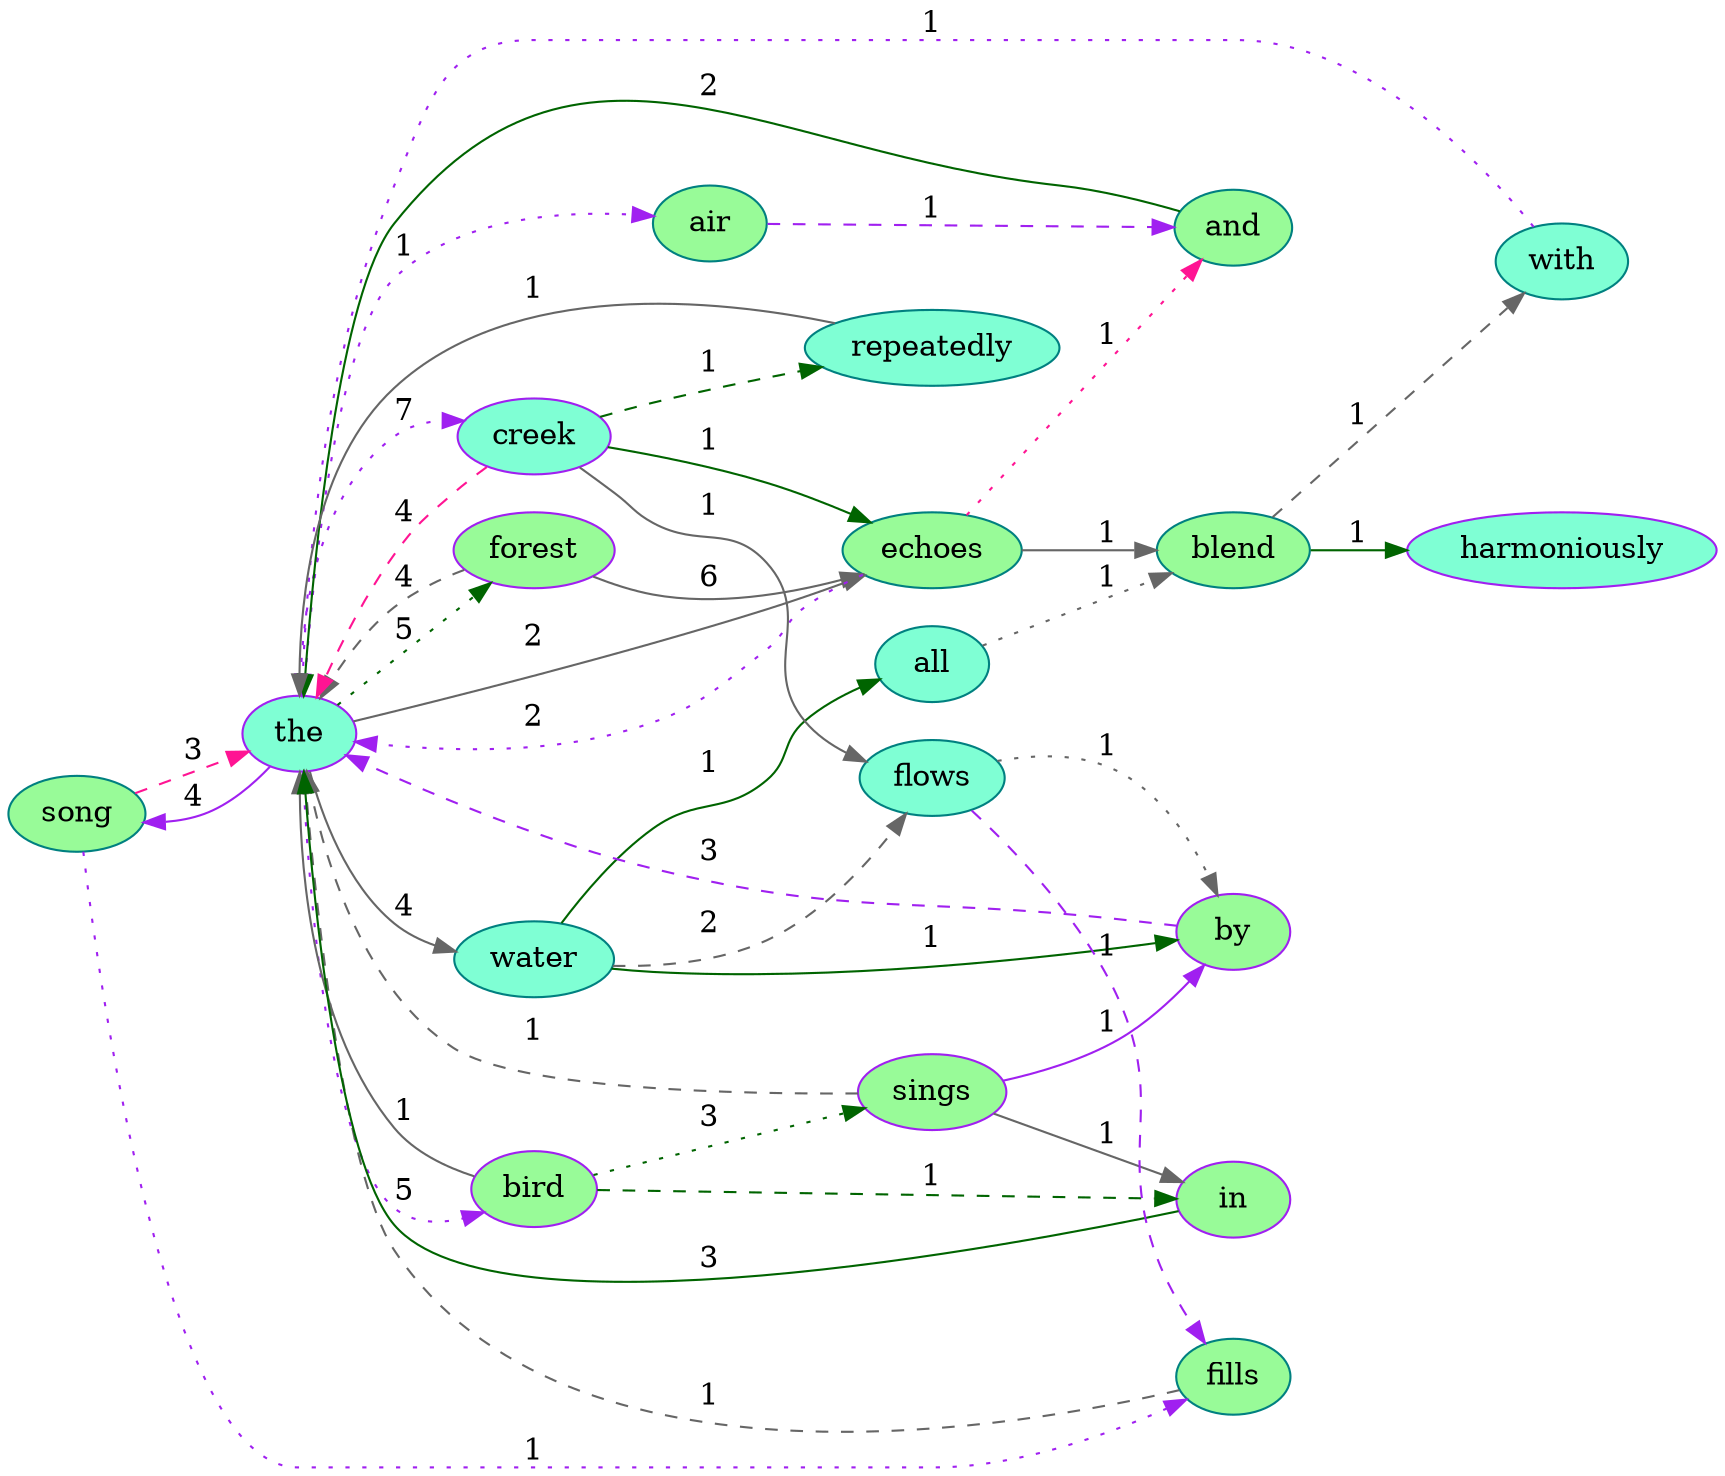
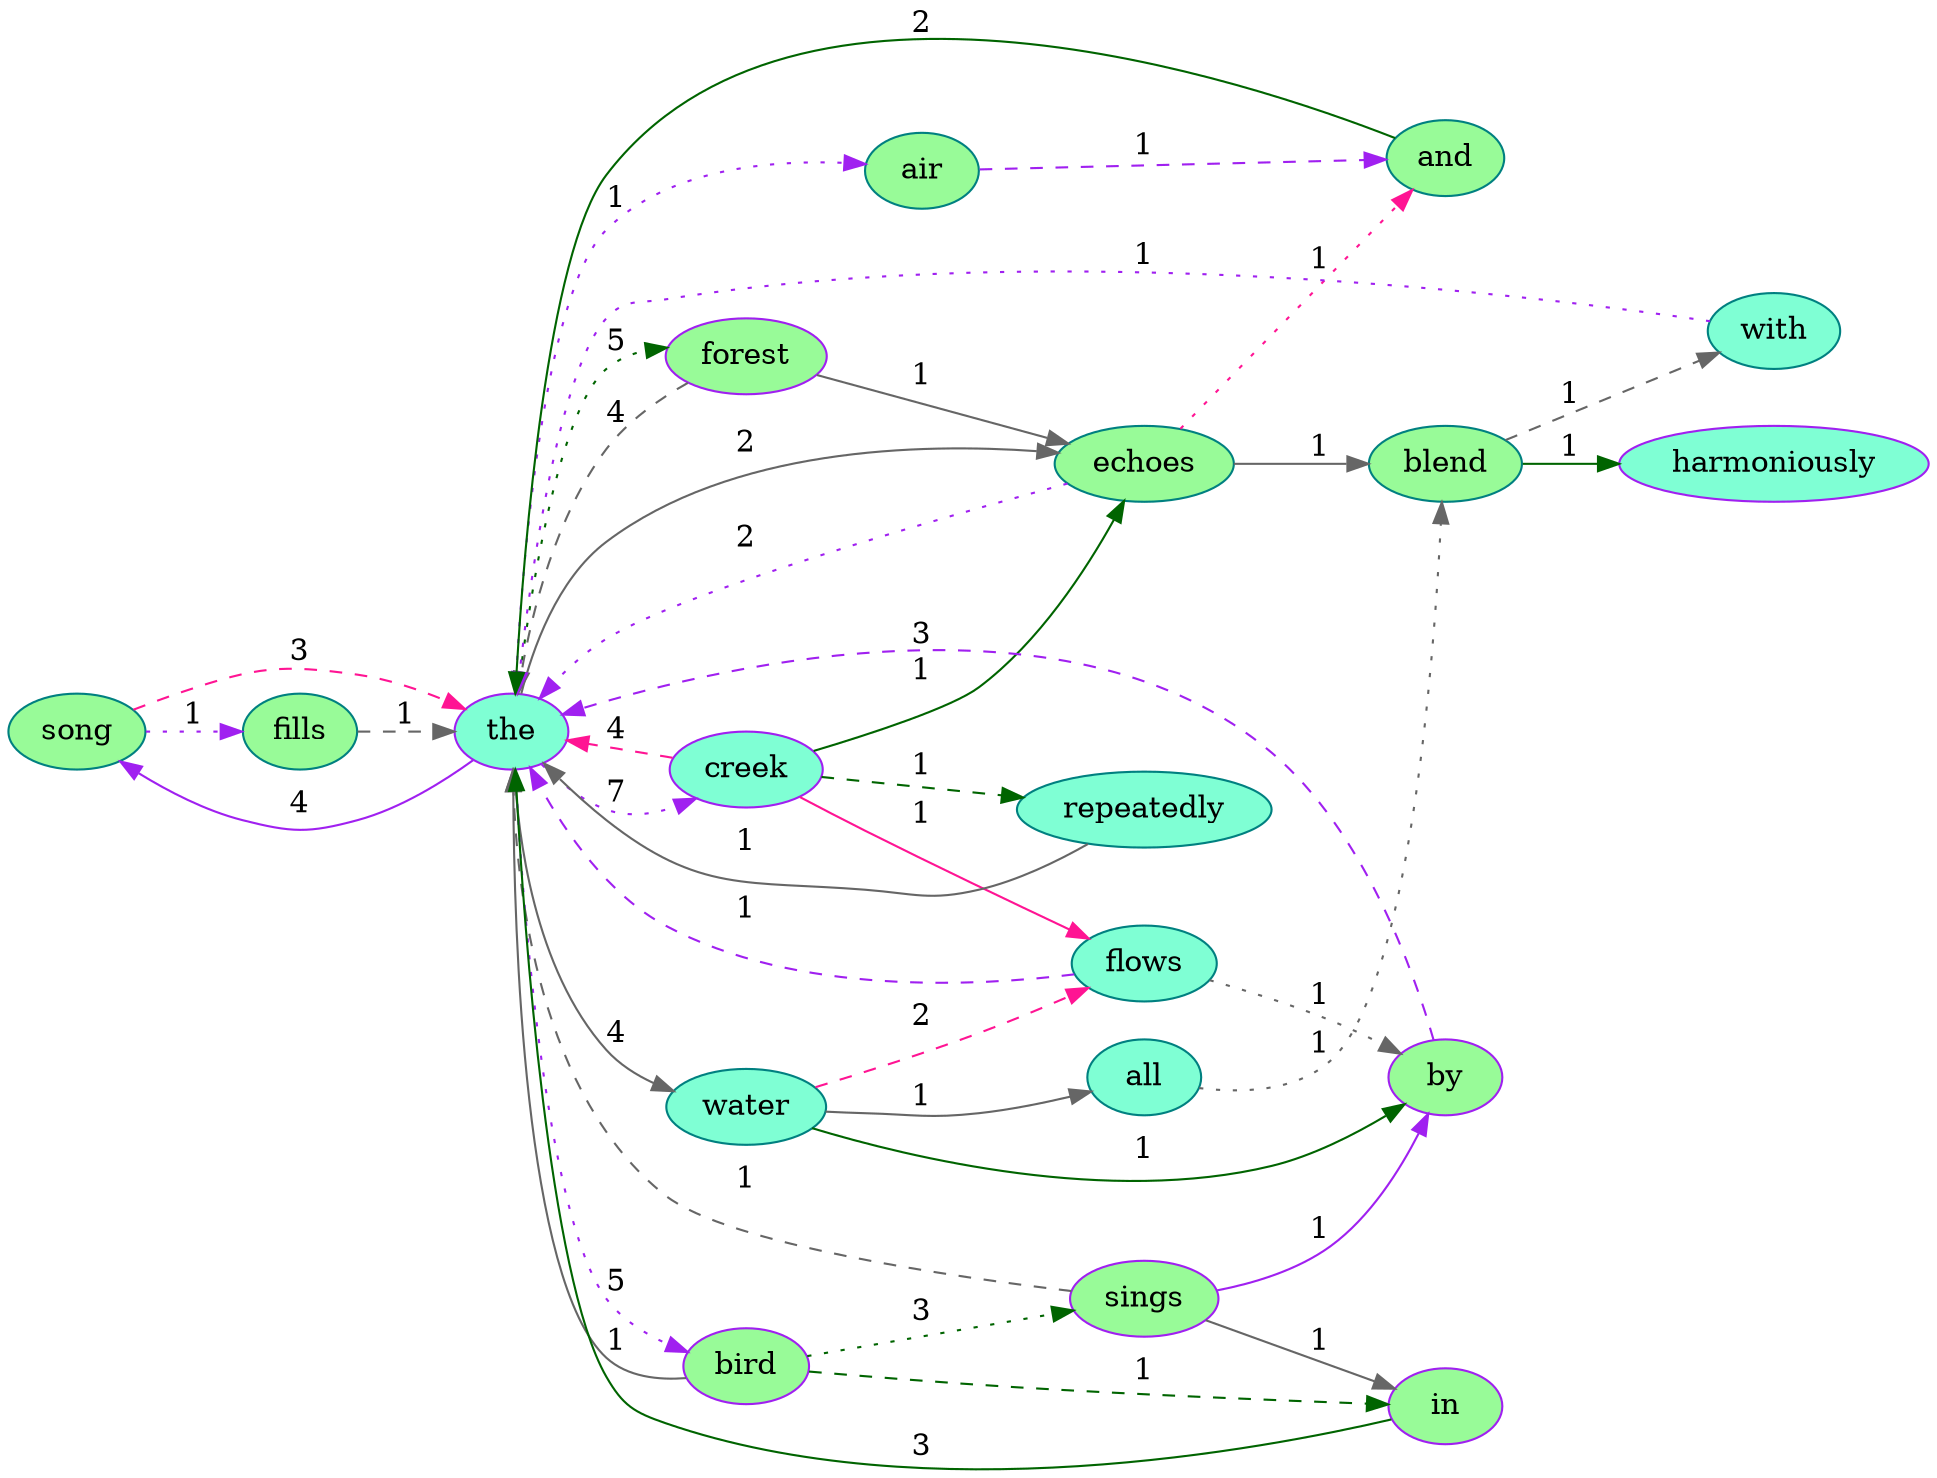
edge "creek" -> "flows": color gray40 -> deeppink
edge "forest" -> "echoes": label "6" -> "1"
edge "water" -> "all": color darkgreen -> gray40
edge "water" -> "flows": color gray40 -> deeppink
edge "flows" -> "fills": now "flows" -> "the"
